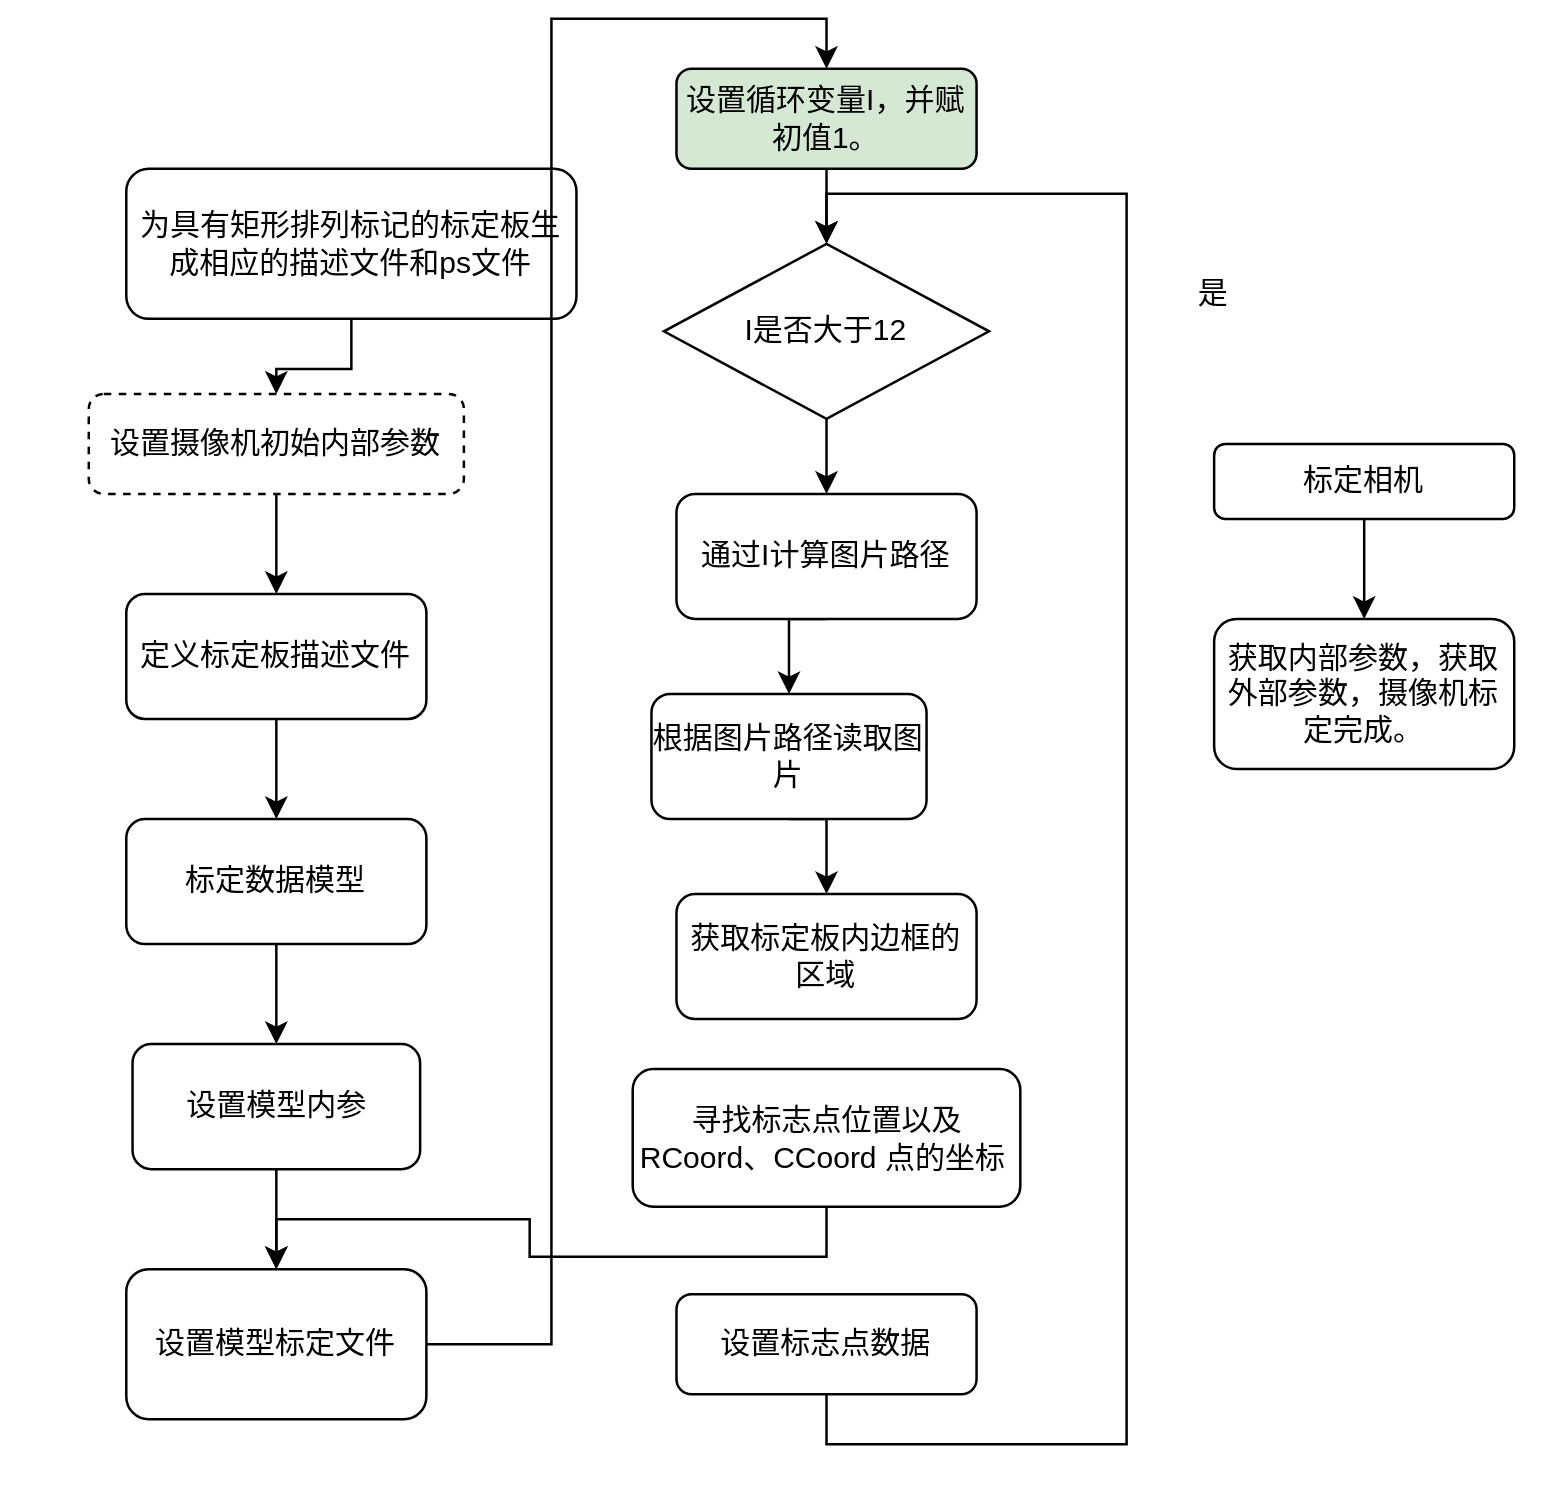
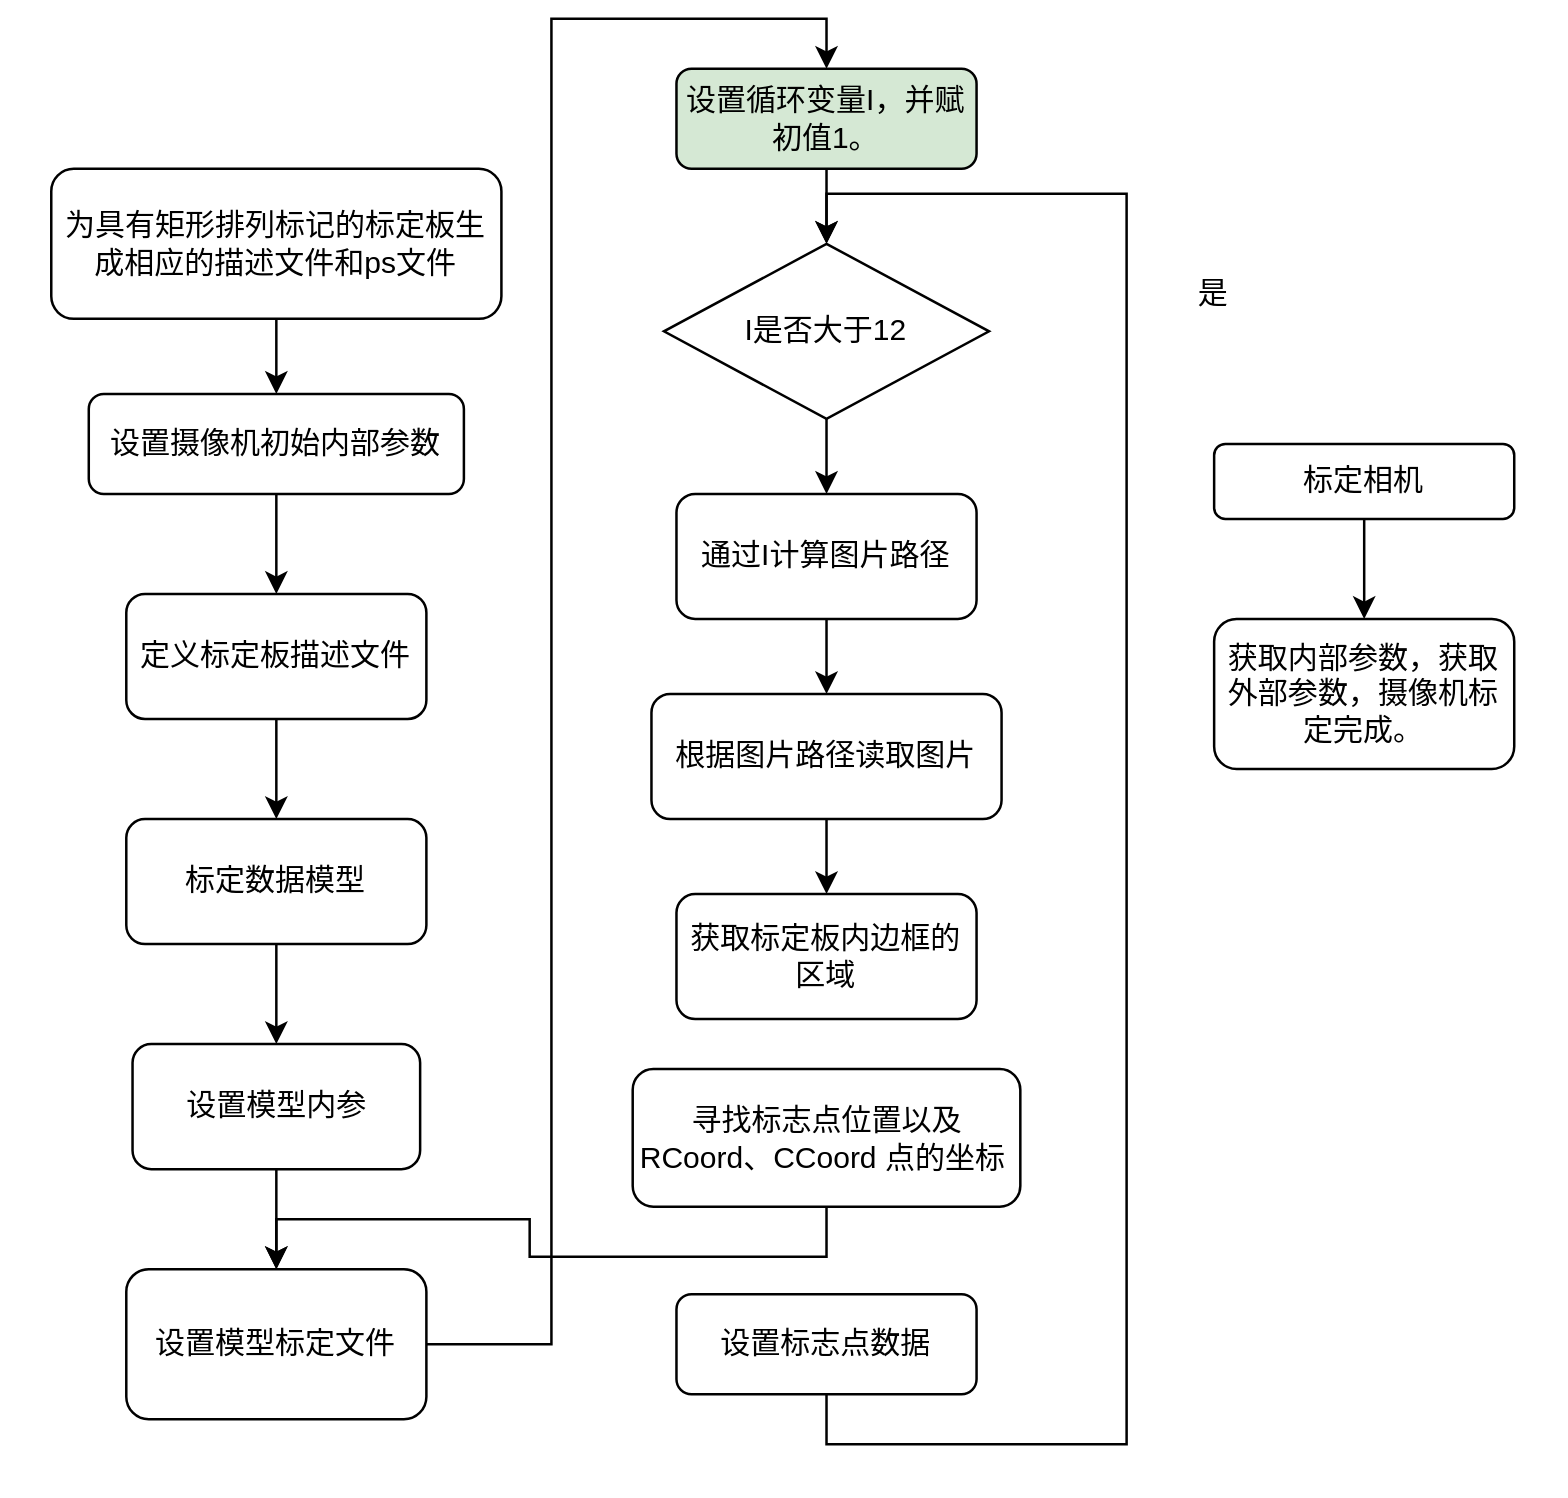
node "为具有矩形排列标记的标定板生成相应的描述文件和ps文件": moved (351, 244) -> (276, 244)
node "设置摄像机初始内部参数": style dashed -> solid
node "根据图片路径读取图片": size 275x125 -> 350x125
